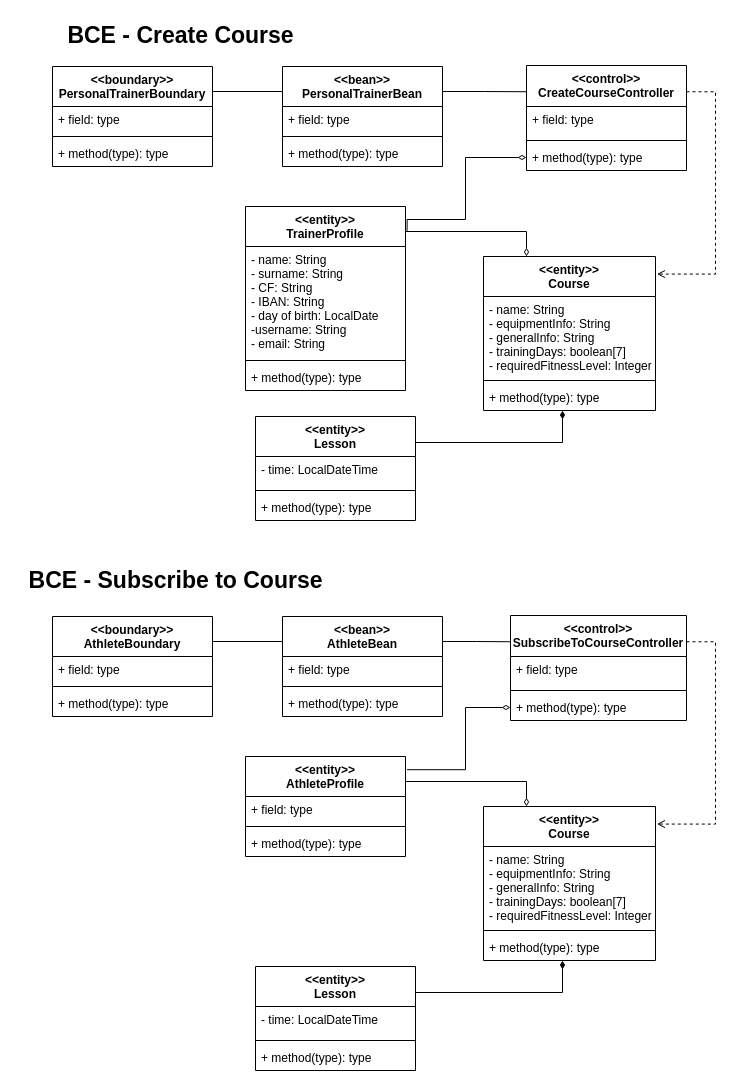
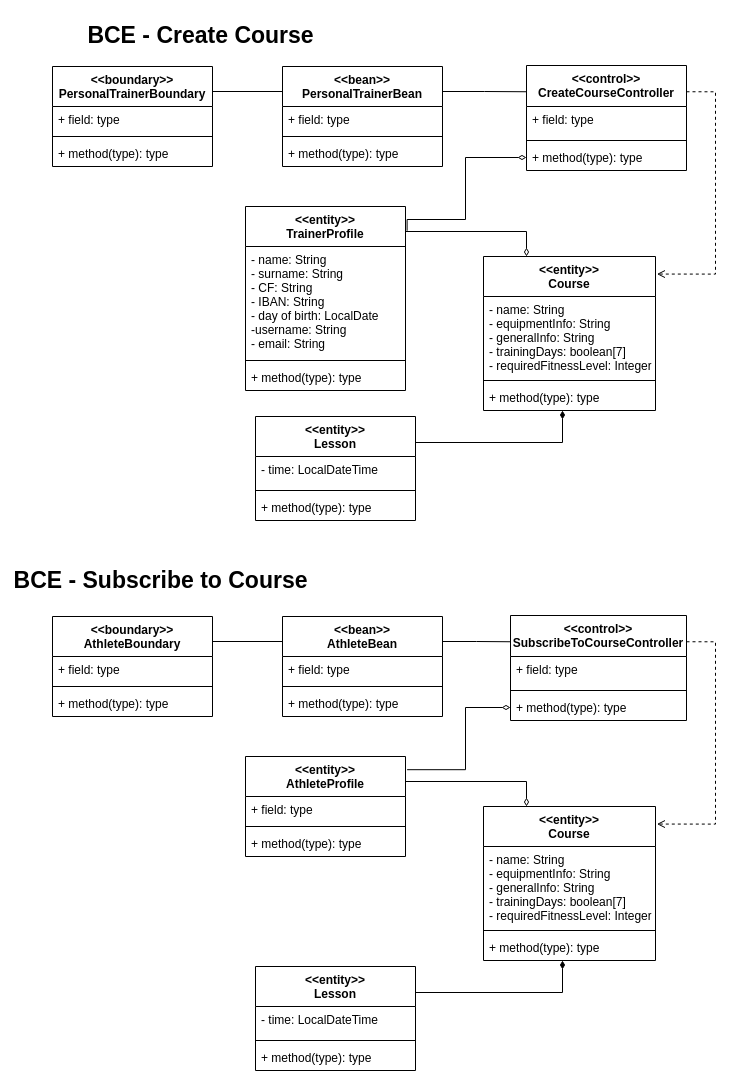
node "BCE - Create Course": moved (181, 36) -> (201, 36)
node "BCE - Subscribe to Course": moved (176, 581) -> (161, 581)
